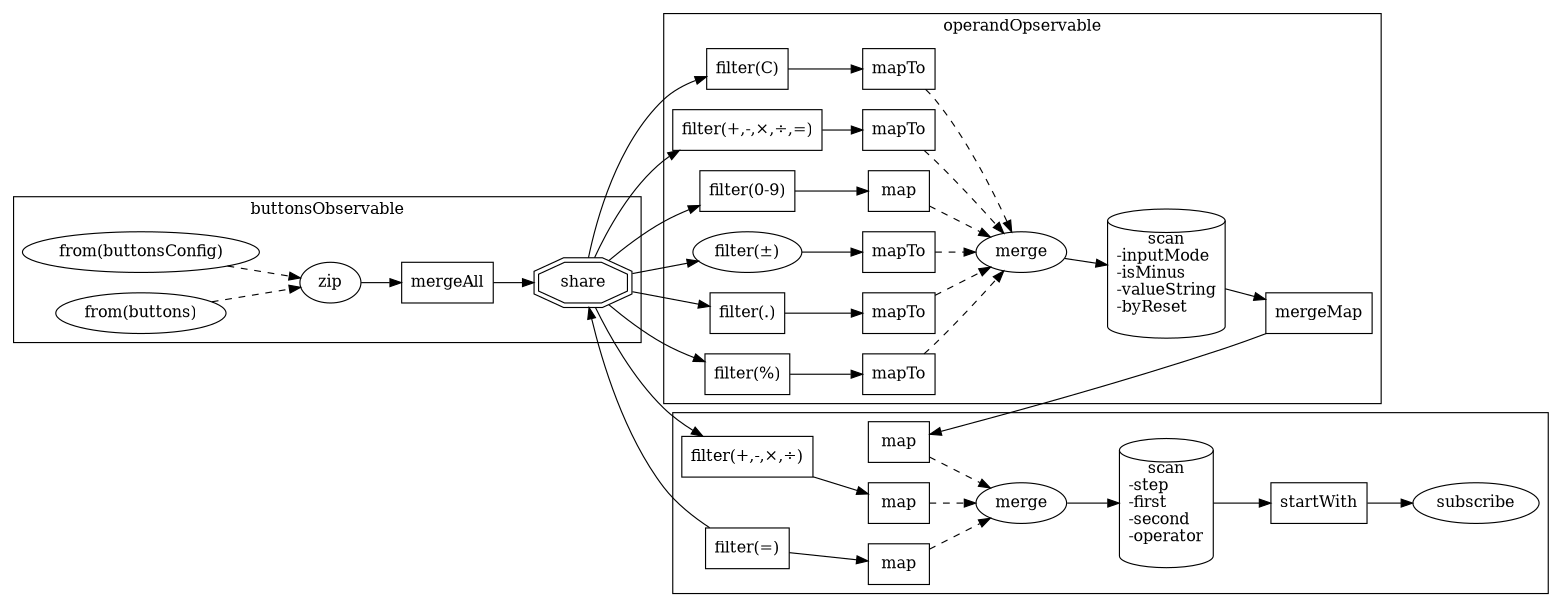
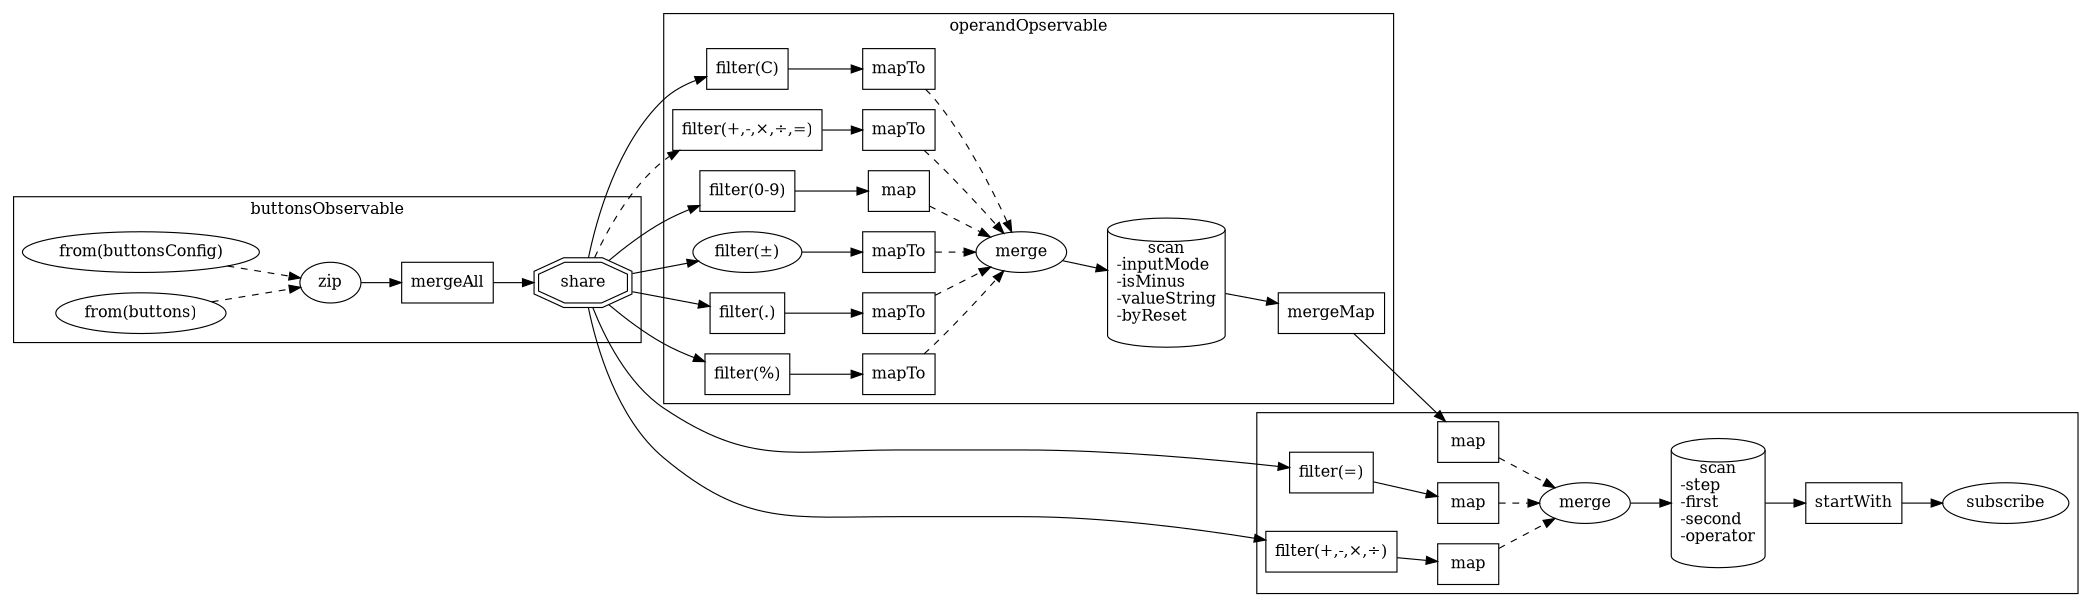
edge "share" -> "filter(+,-,×,÷,=)": style solid -> dashed
edge "filter(=)" -> "share": reversed
